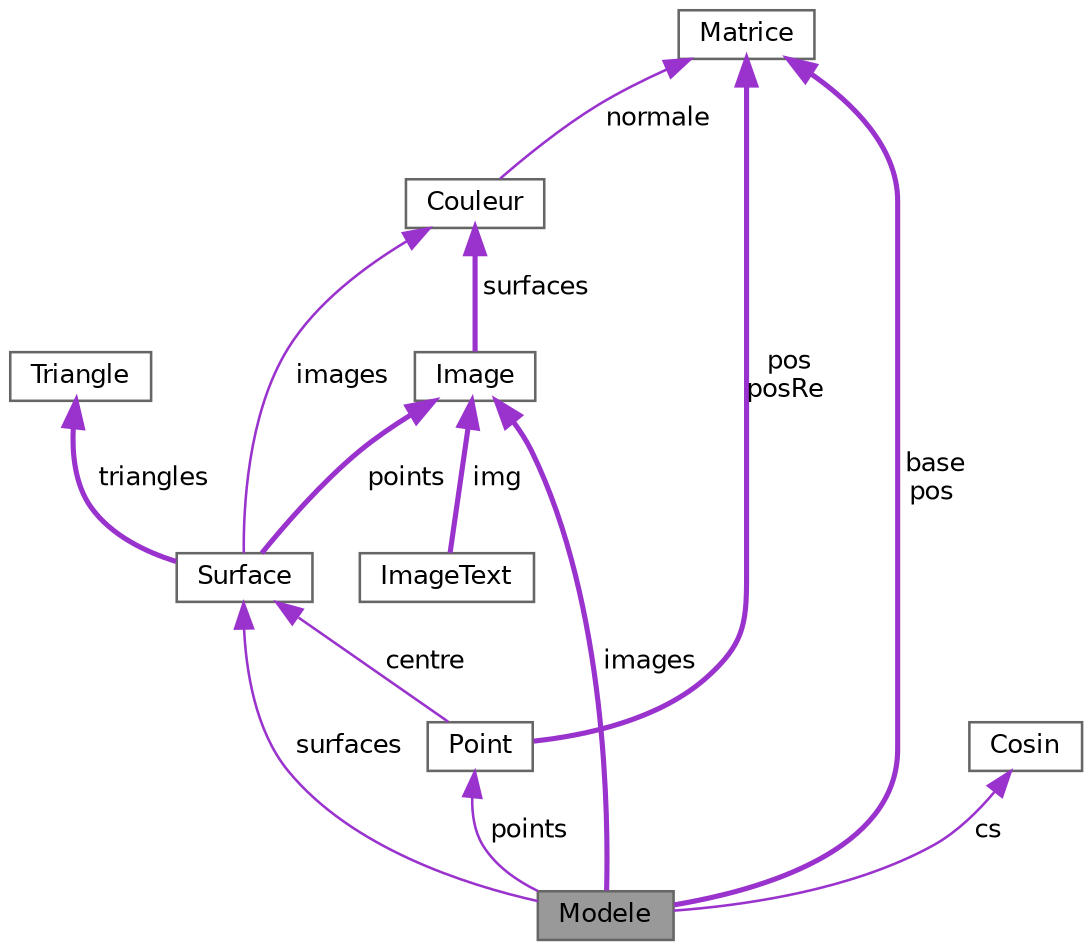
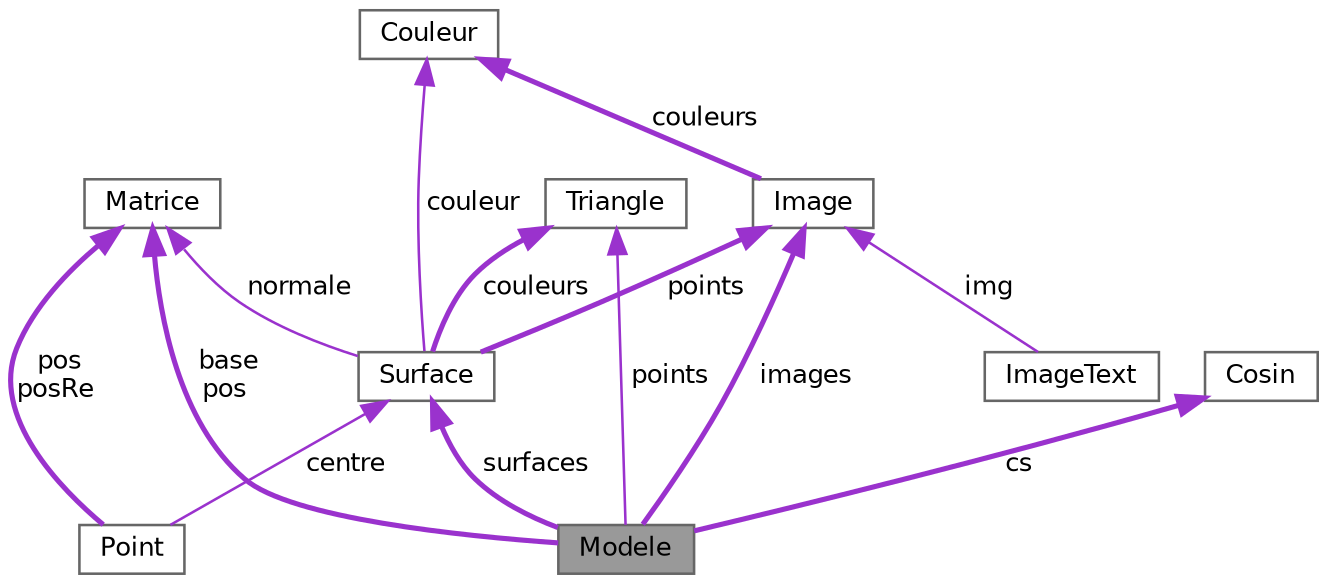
edge "Couleur" -> "Matrice": now "Surface" -> "Matrice"
edge "Image" -> "Couleur": label " surfaces" -> " couleurs"
edge "Surface" -> "Couleur": label " images" -> " couleur"
edge "Surface" -> "Triangle": label " triangles" -> " couleurs"
edge "ImageText" -> "Image": style bold -> solid
edge "Modele" -> "Surface": style solid -> bold
edge "Modele" -> "Point": now "Modele" -> "Triangle"
edge "Modele" -> "Cosin": style solid -> bold
